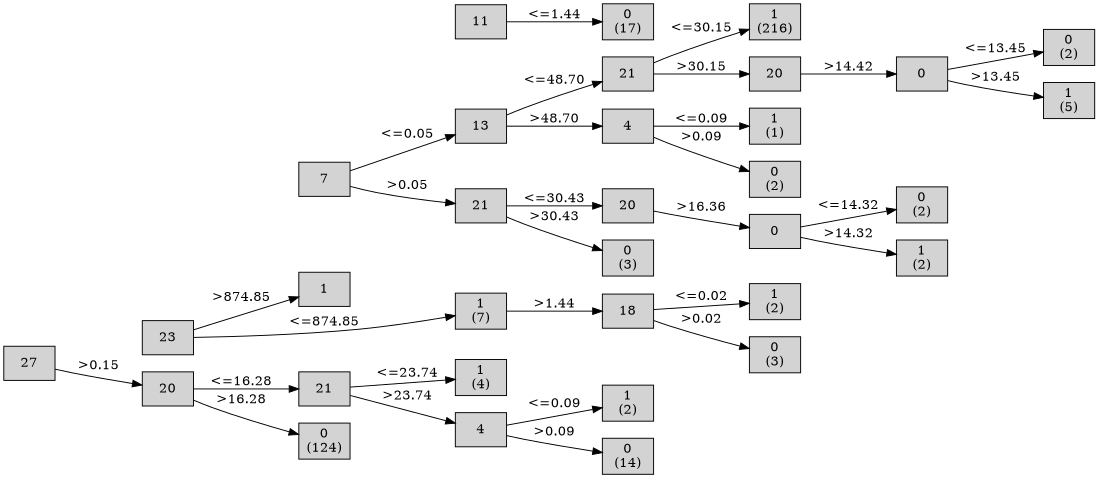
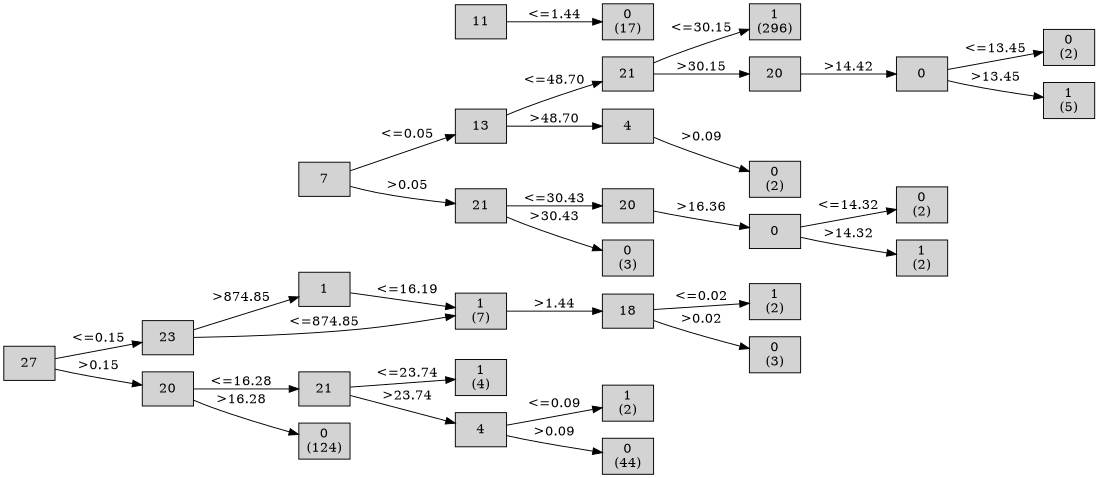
node "1 (216)": label "1 (216)" -> "1 (296)"
node "1 (1)": removed
edge "1" -> "1 (7)": added, label "<=16.19"
edge "27" -> "23": added, label "<=0.15"
node "0 (14)": label "0 (14)" -> "0 (44)"
